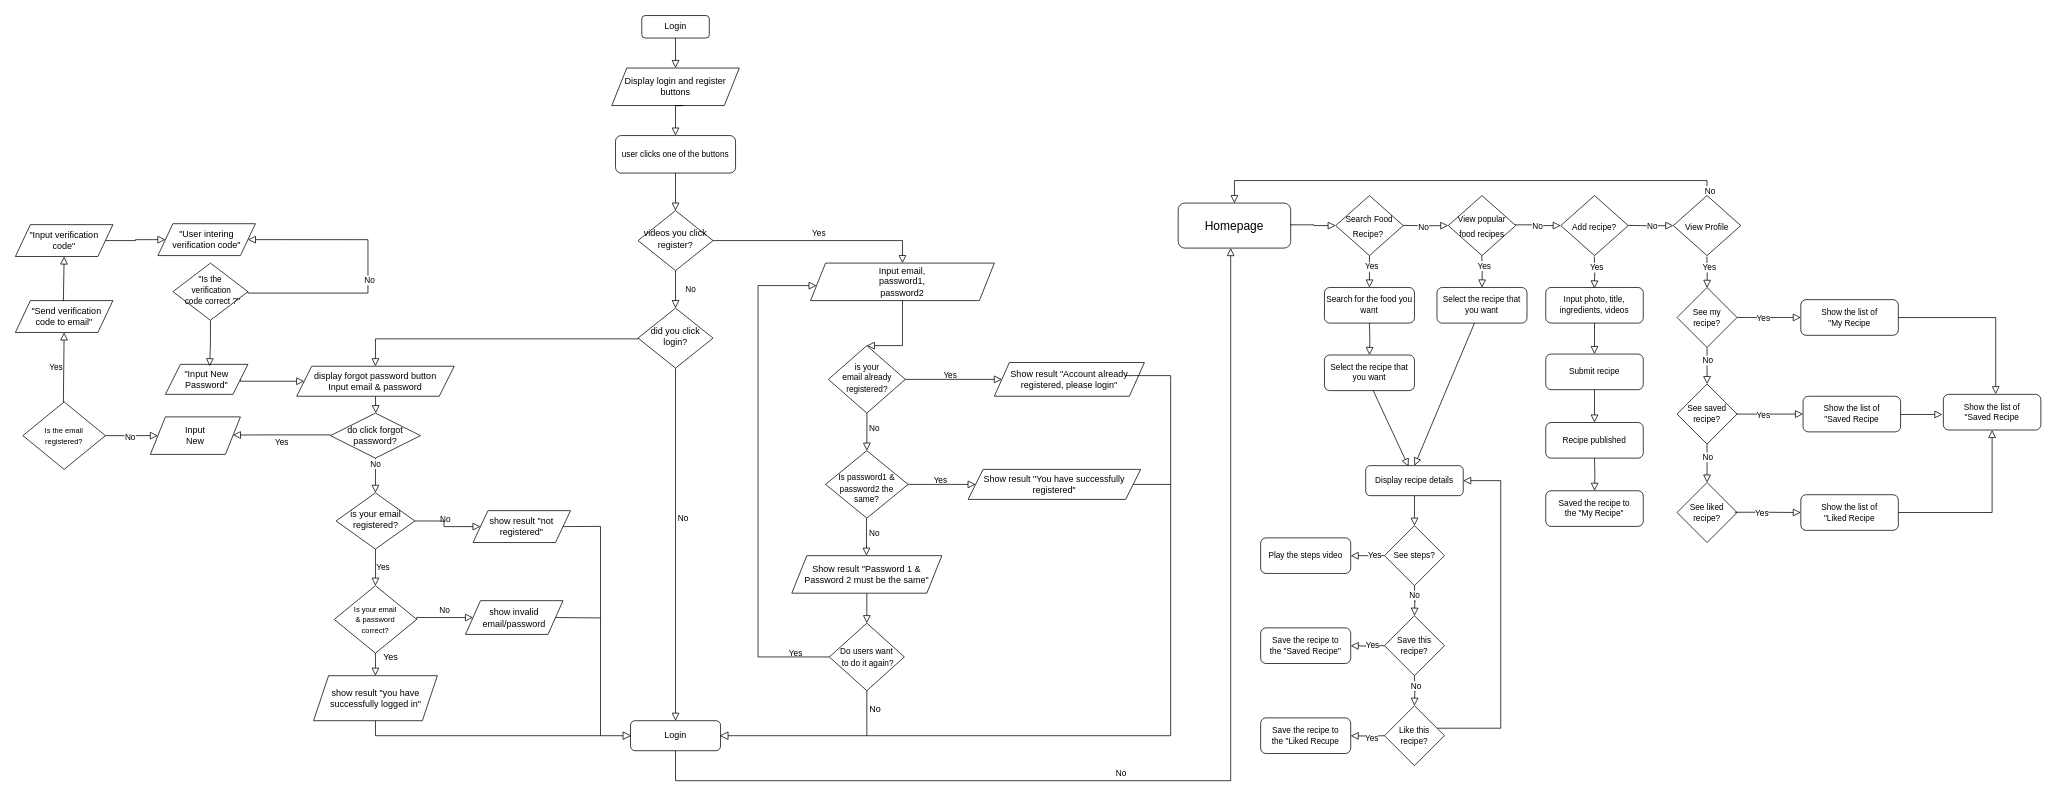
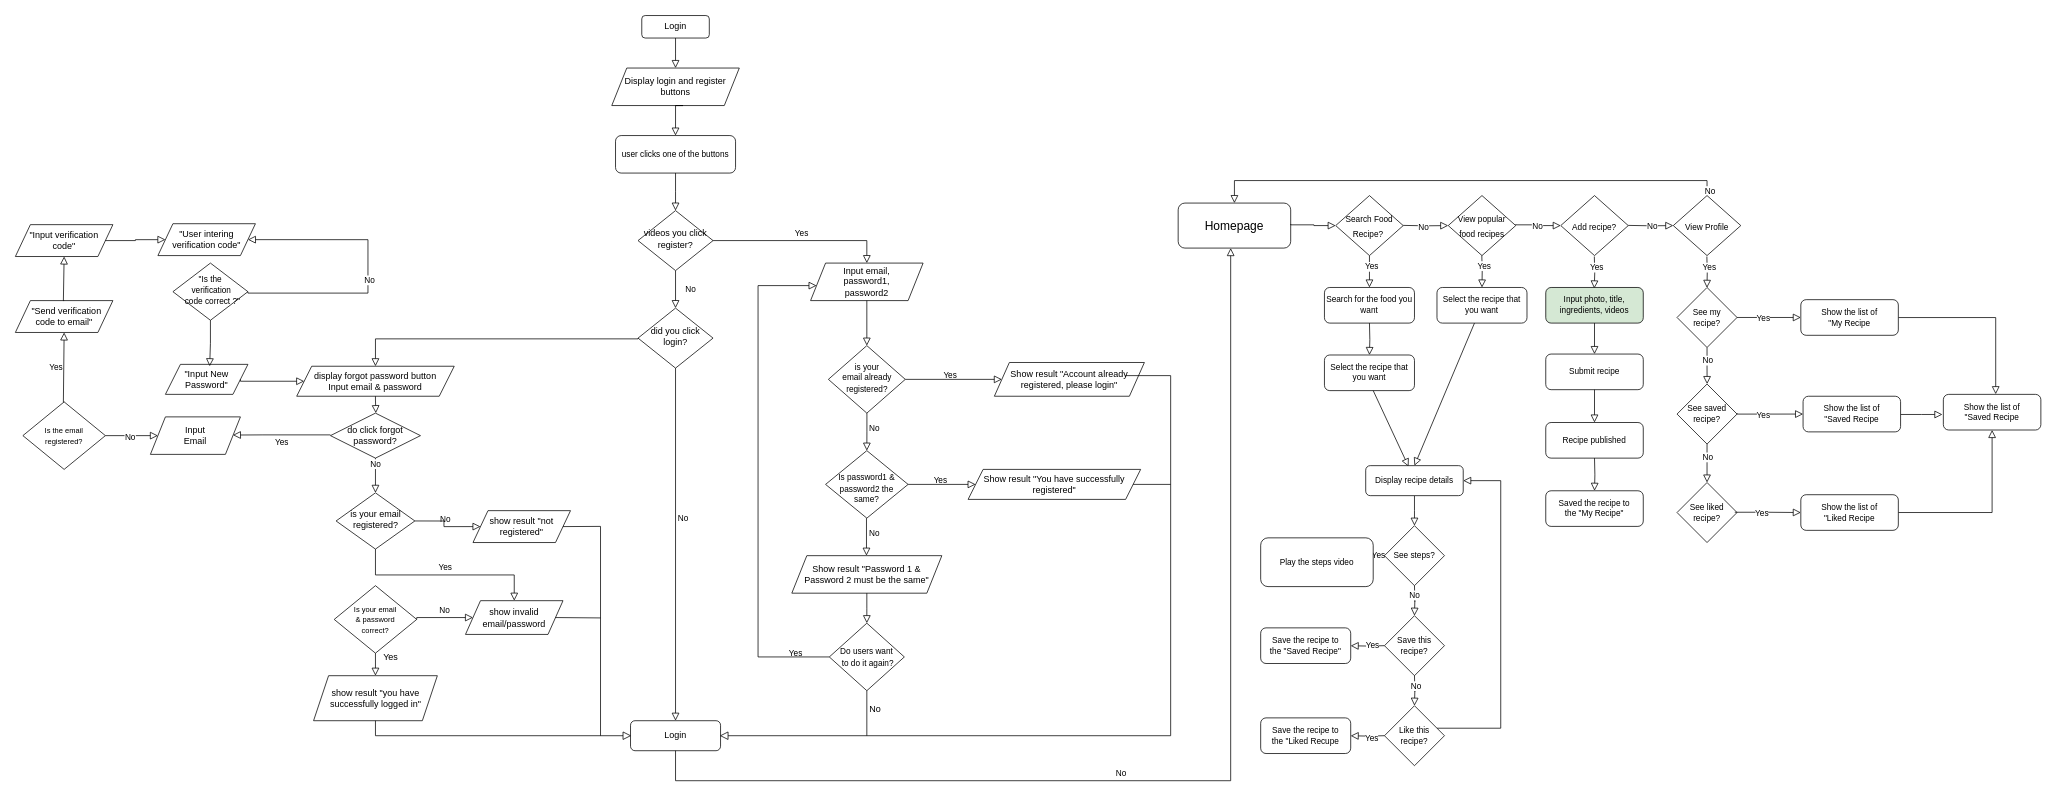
node "Input email, password1, password2": size 184x38 -> 113x38
node "Input photo, title, ingredients, videos": fillcolor #ffffff -> #d5e8d4
node "Input New": label "Input New" -> "Input Email"
node "Play the steps video": size 90x36 -> 113x49
edge "is your email registered?" -> "Is your email & password correct?": now "is your email registered?" -> "show invalid email/password"
